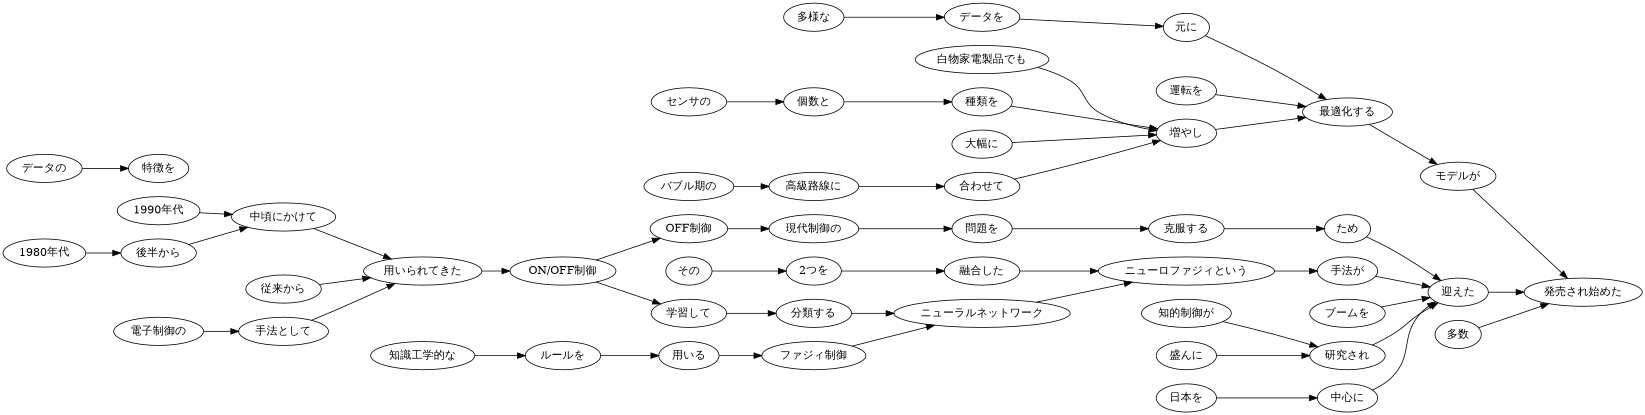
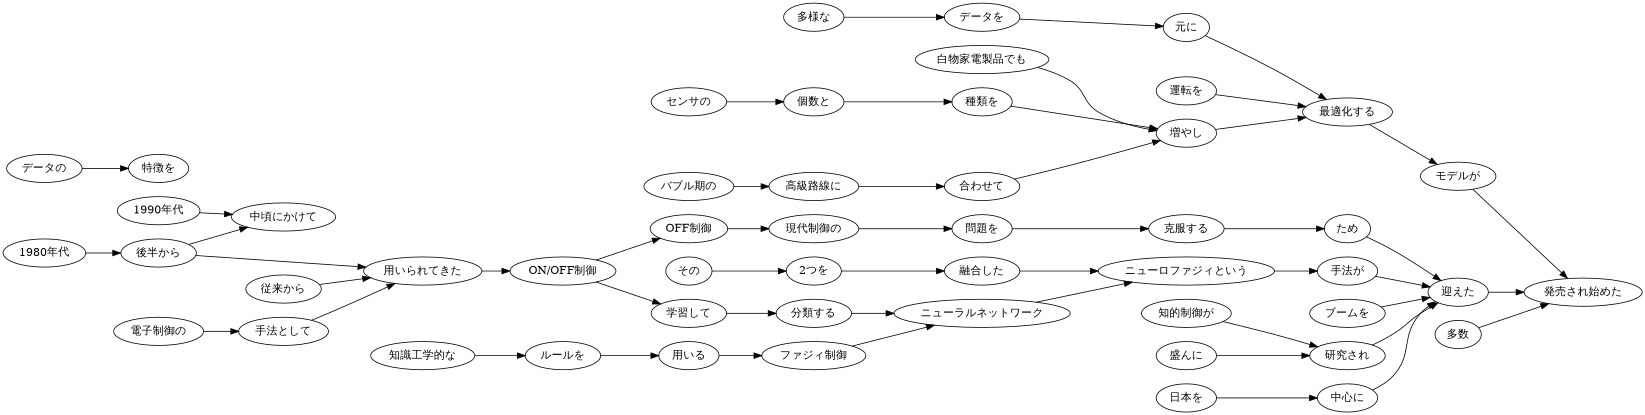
node "大幅に": removed
edge "中頃にかけて" -> "用いられてきた": now "後半から" -> "用いられてきた"
